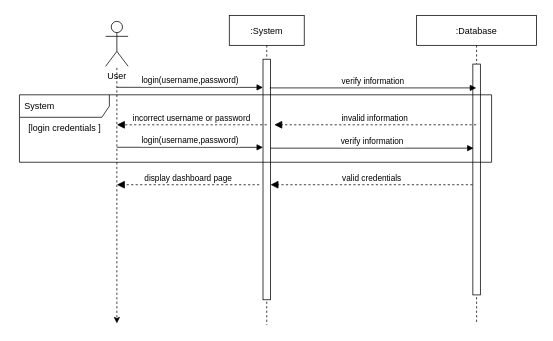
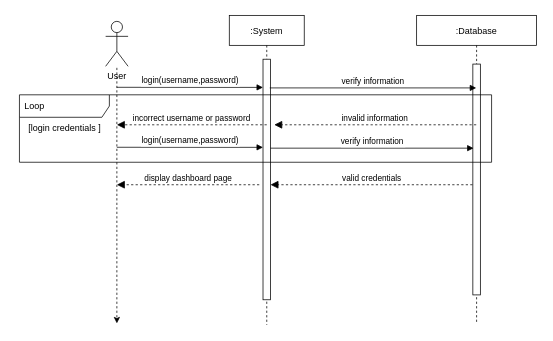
node "System": label "System" -> "Loop"
